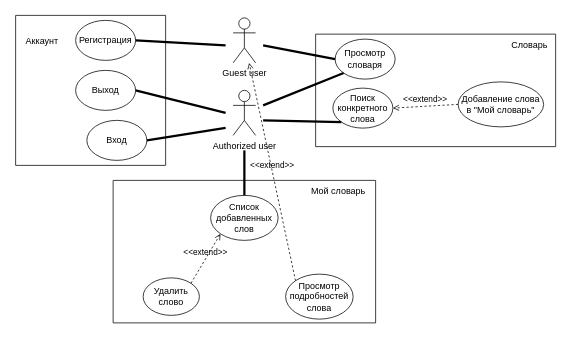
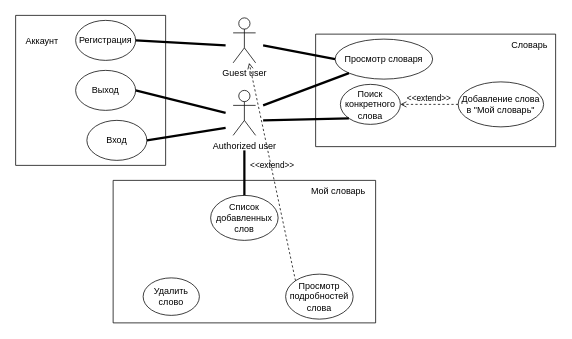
node "Просмотр словаря": size 60x40 -> 98x40
node "Поиск конкретного слова": moved (363, 108) -> (370, 104)
edge "Удалить слово" -> "Список добавленных слов": removed, label "<<extend>>"
